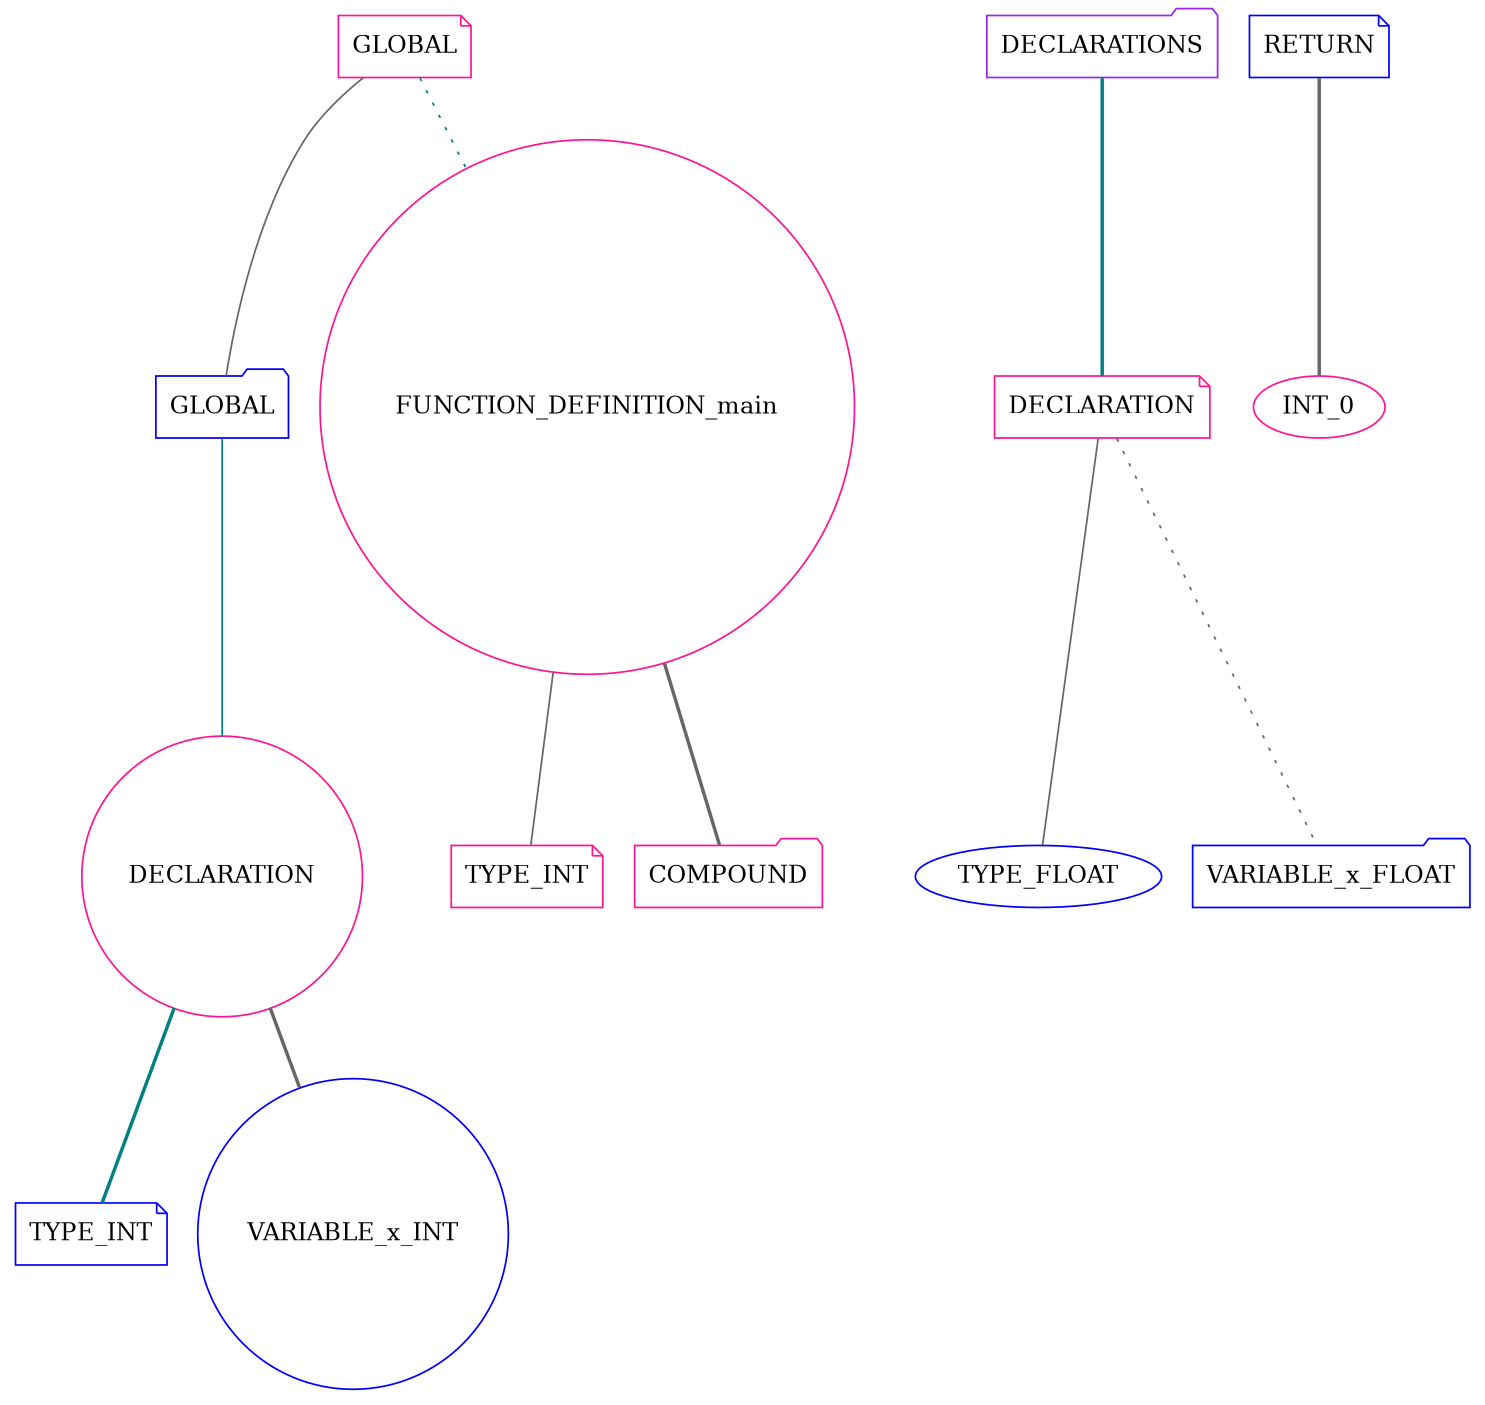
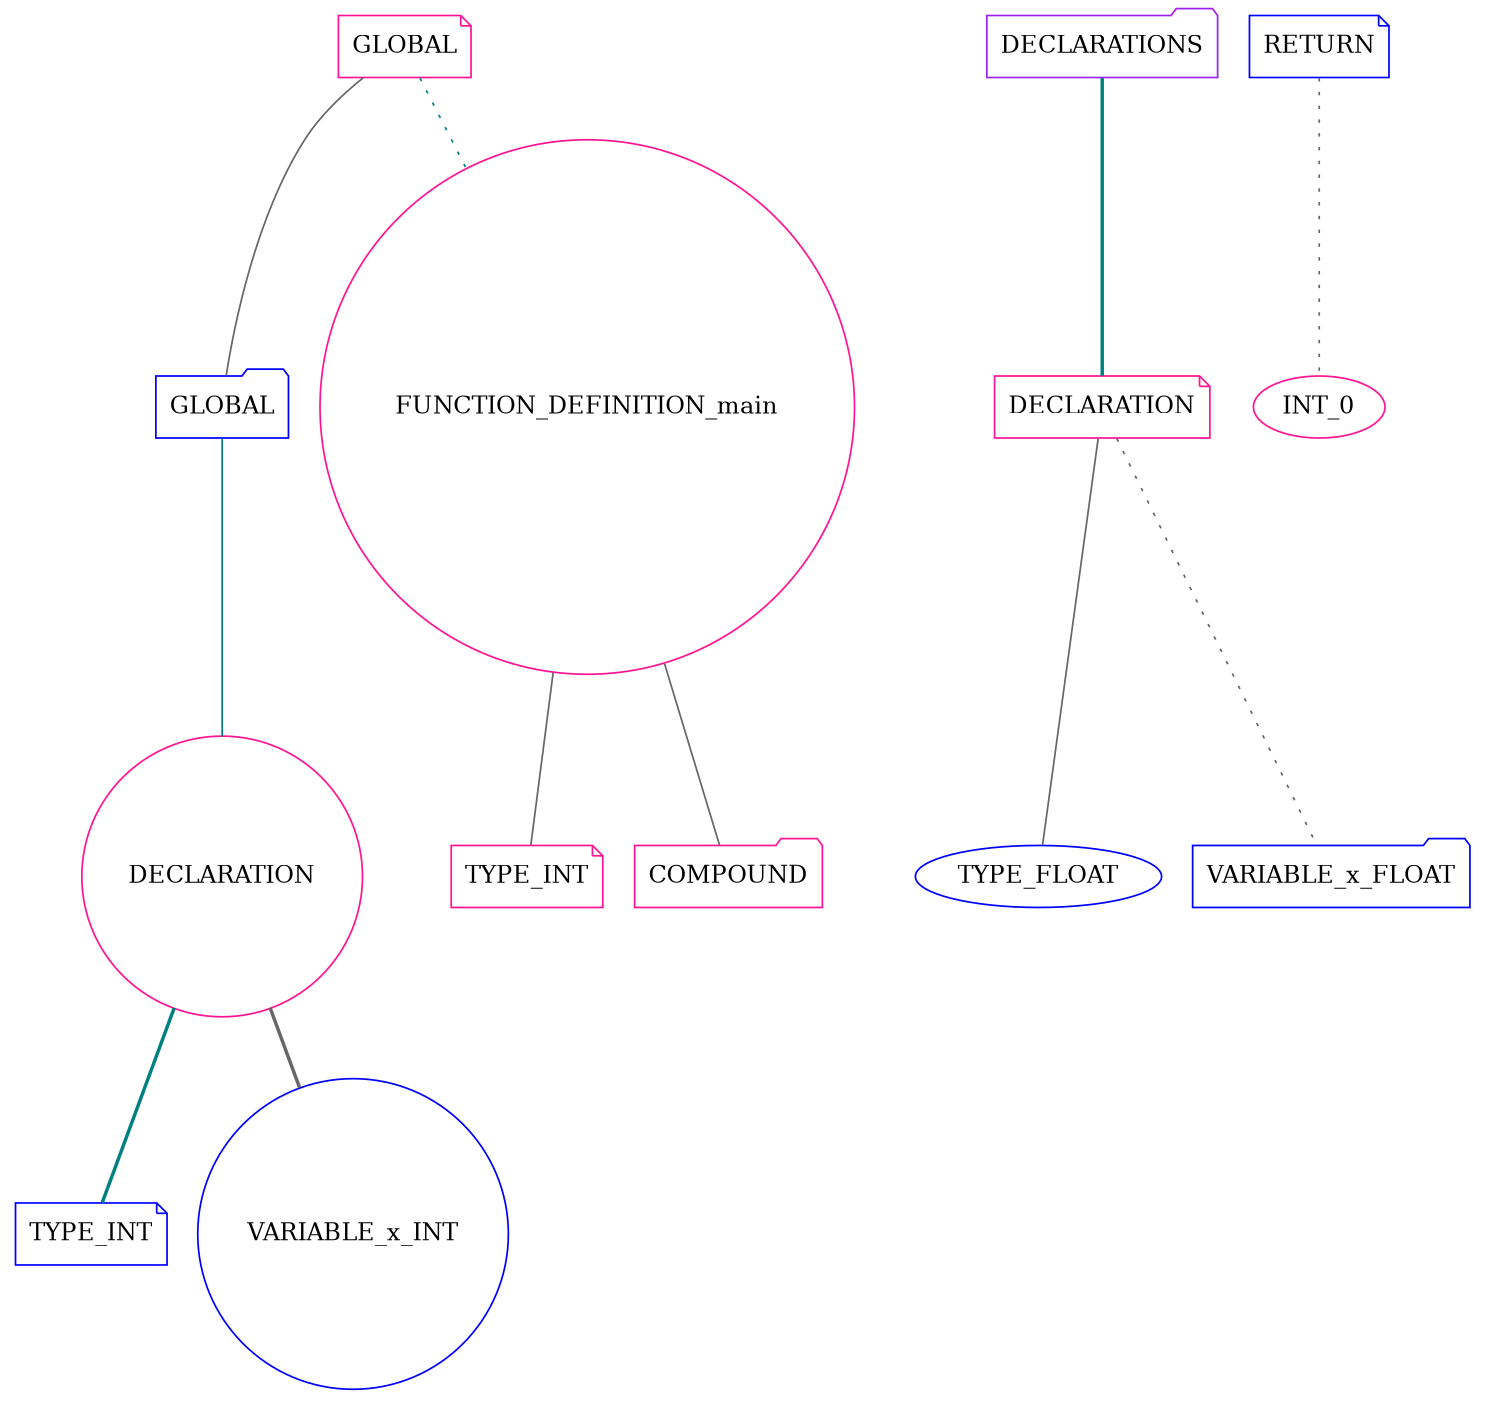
edge "RETURN" -- "INT_0": style bold -> dotted
edge "FUNCTION_DEFINITION_main" -- "COMPOUND": style bold -> solid
